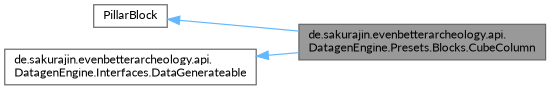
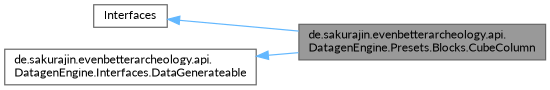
node "PillarBlock": label "PillarBlock" -> "Interfaces"
